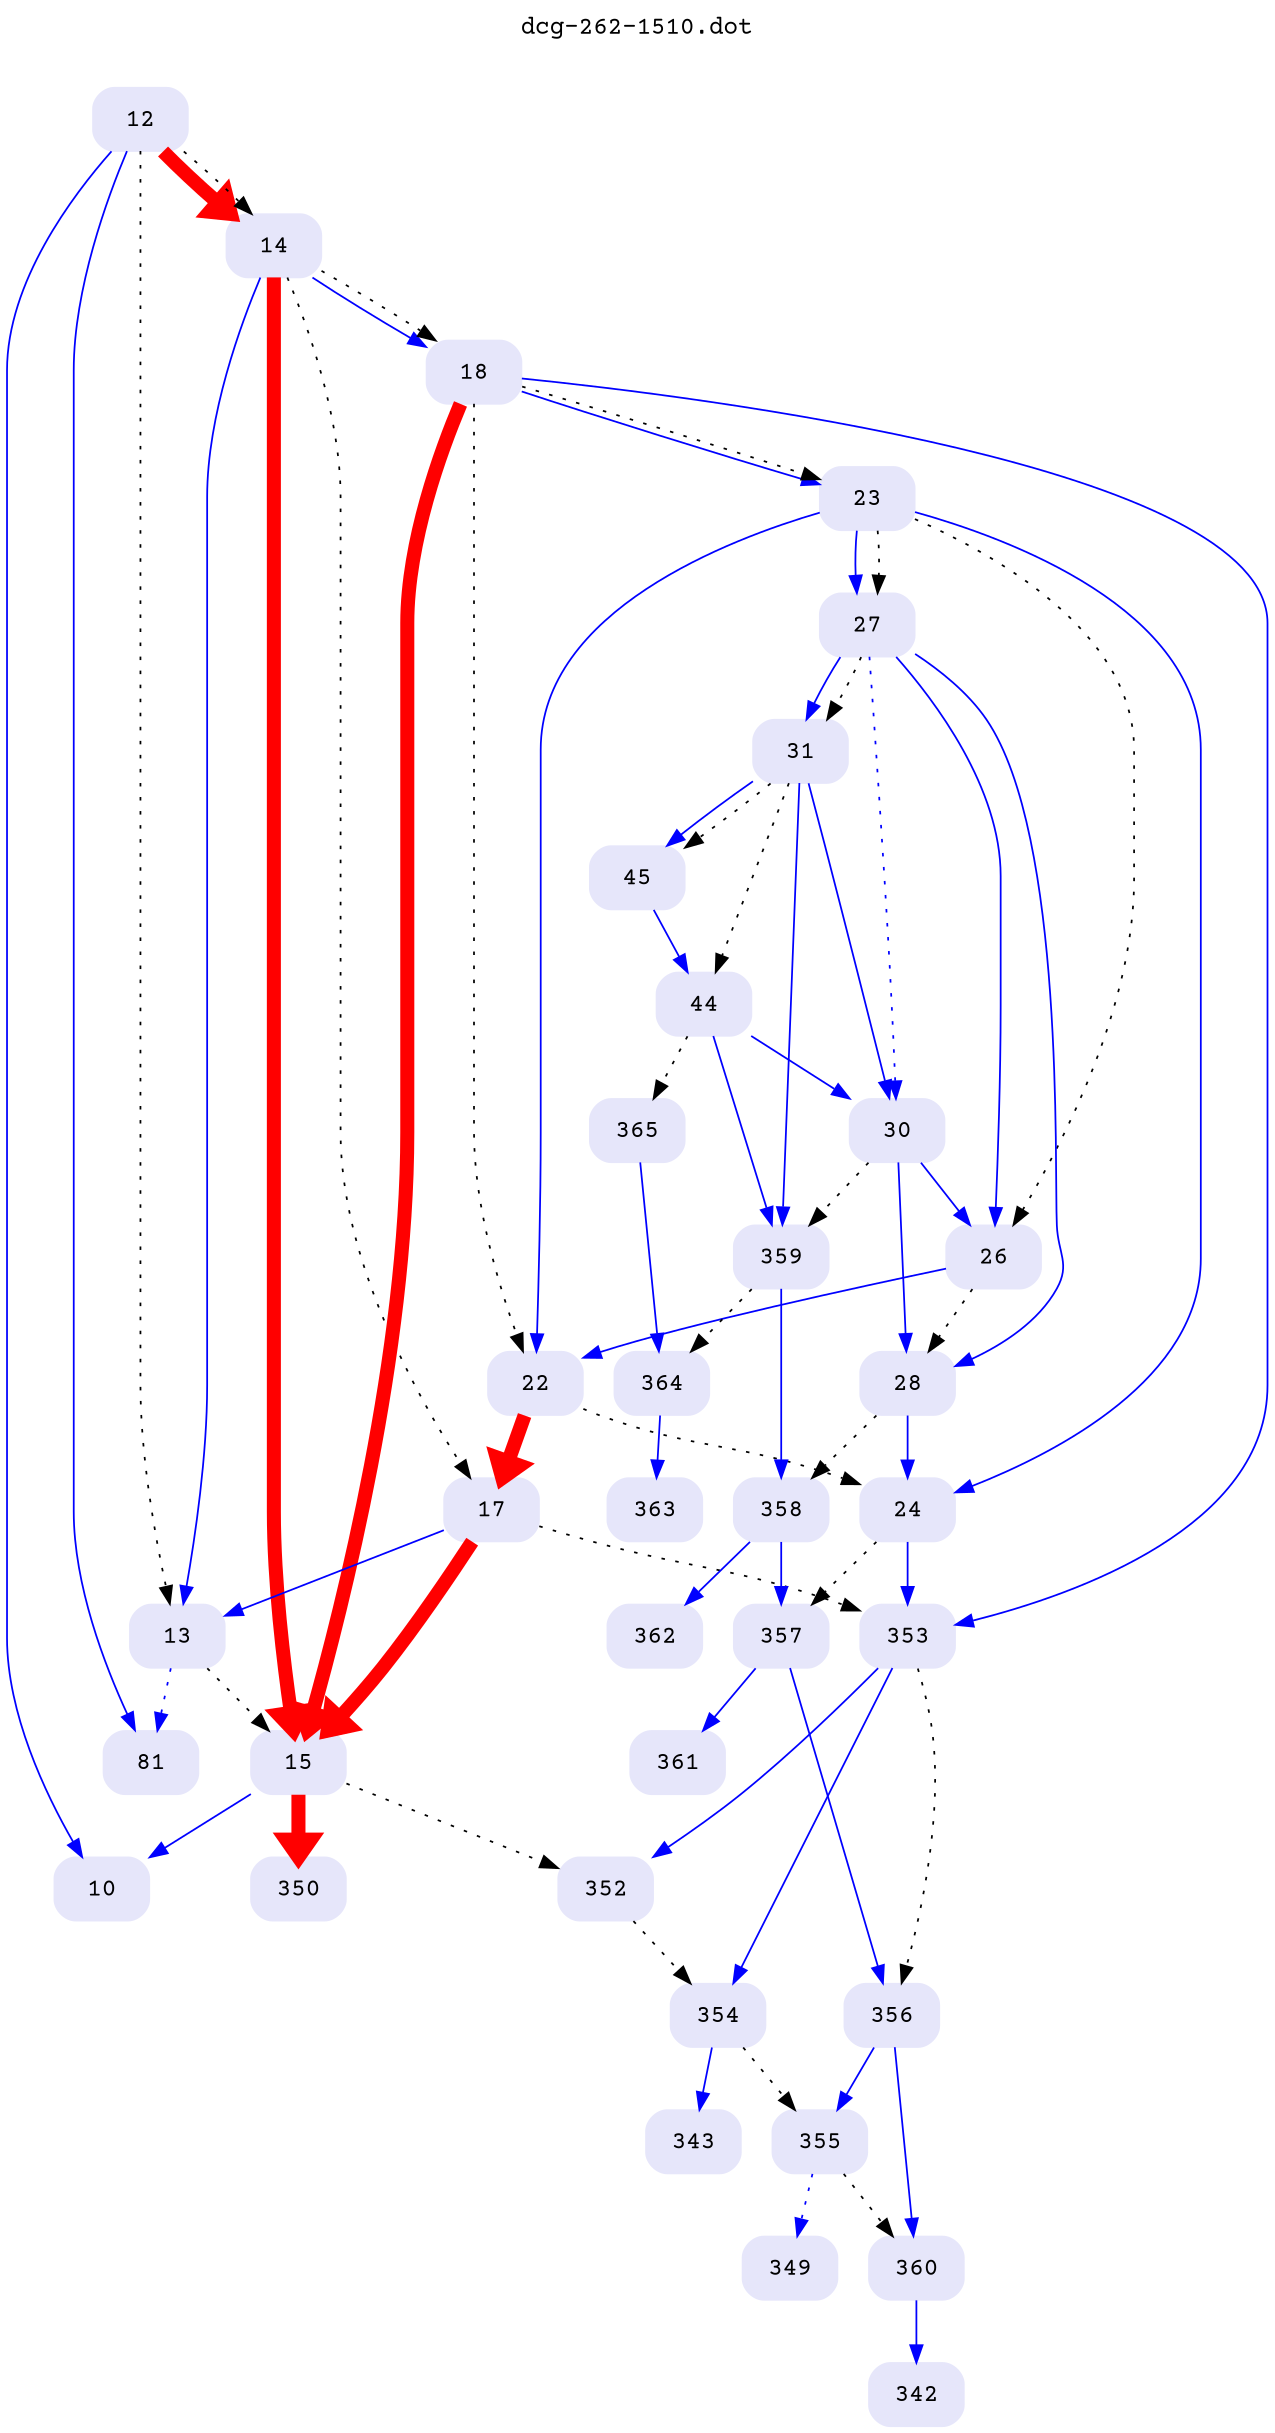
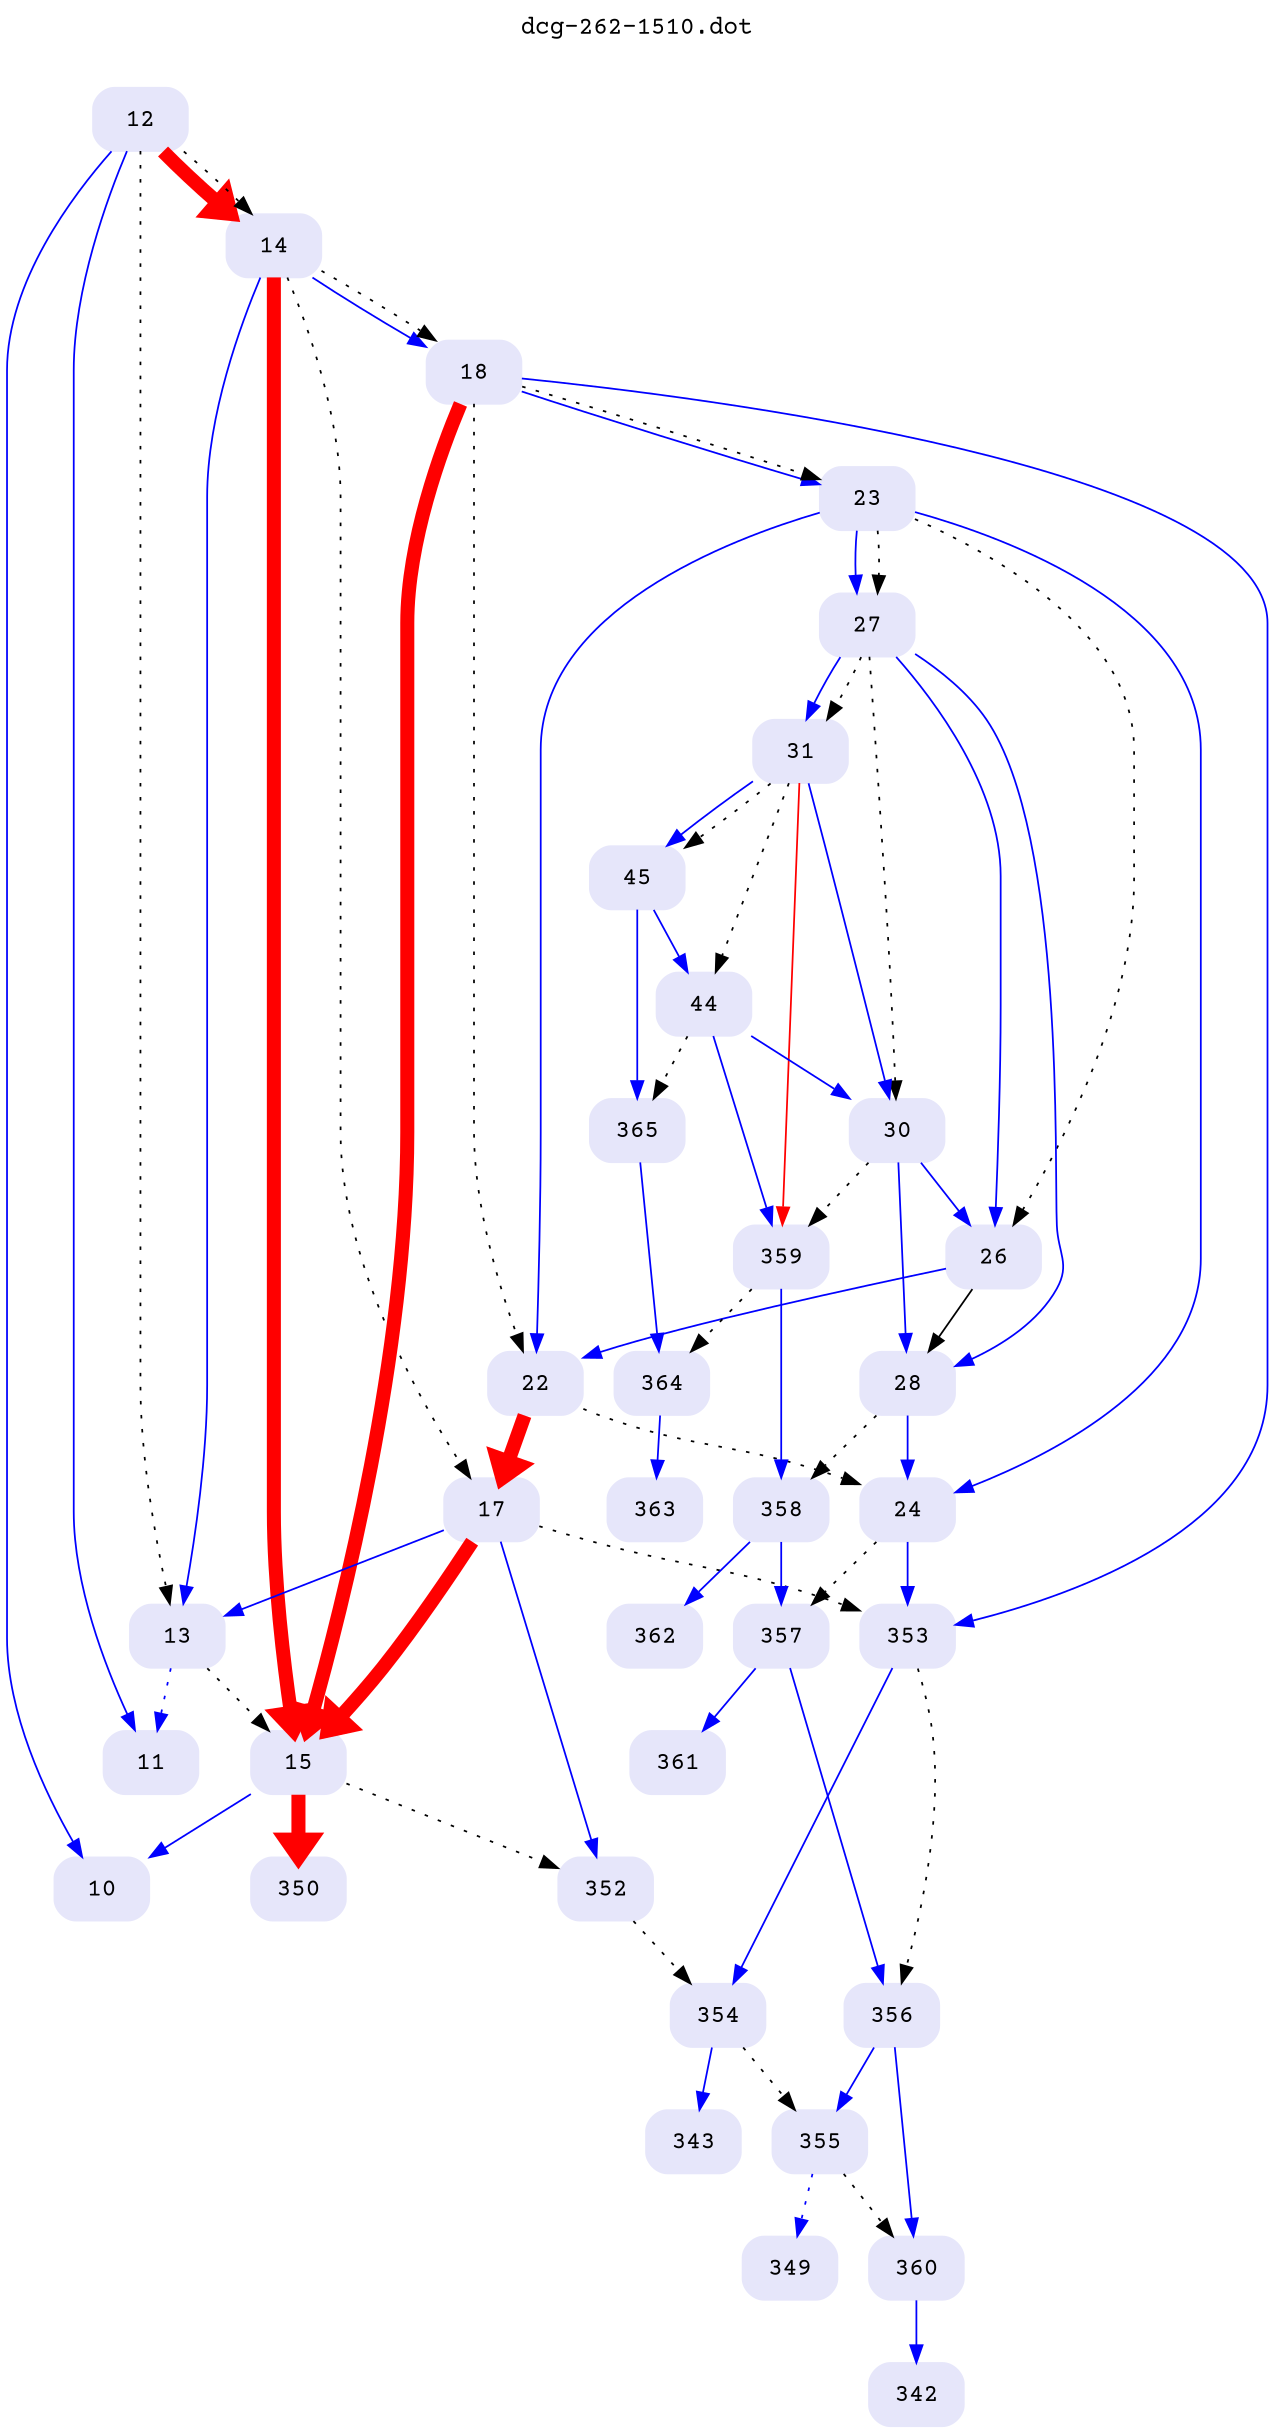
edge "27" -> "30": color blue -> black
edge "45" -> "365": added
edge "31" -> "359": color blue -> red
edge "26" -> "28": style dotted -> solid
node "81": label "81" -> "11"
edge "353" -> "352": now "17" -> "352"
